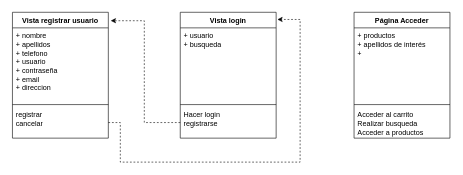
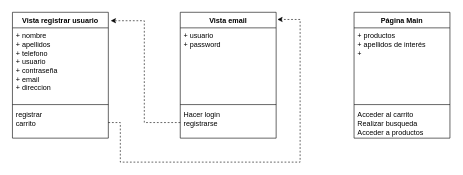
node "Vista login": label "Vista login" -> "Vista email"
node "Página Acceder": label "Página Acceder" -> "Página Main"
node "+ usuario + busqueda": label "+ usuario + busqueda" -> "+ usuario + password"
node "registrar cancelar": label "registrar cancelar" -> "registrar carrito"
